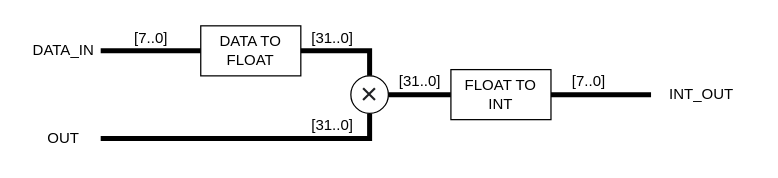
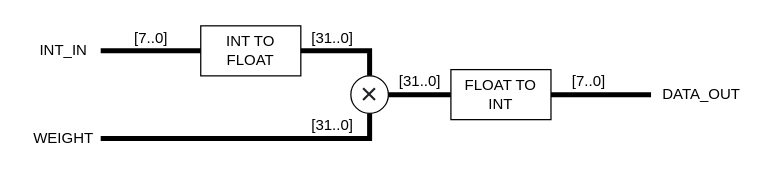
node "DATA_IN": label "DATA_IN" -> "INT_IN"
node "DATA TO FLOAT": label "DATA TO FLOAT" -> "INT TO FLOAT"
node "INT_OUT": label "INT_OUT" -> "DATA_OUT"
node "OUT": label "OUT" -> "WEIGHT"
